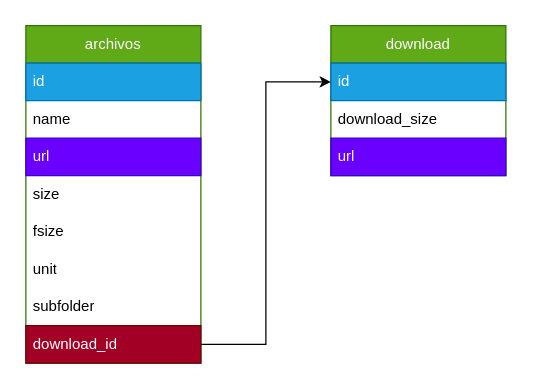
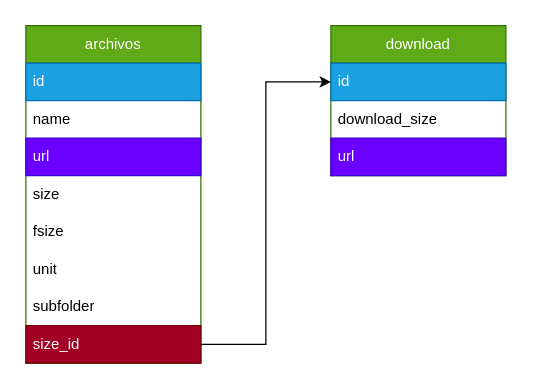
node "download_id": label "download_id" -> "size_id"
